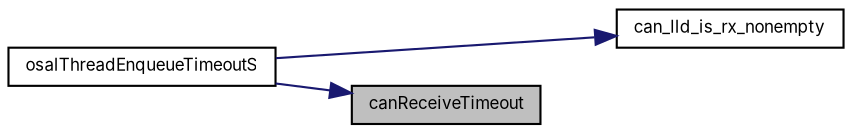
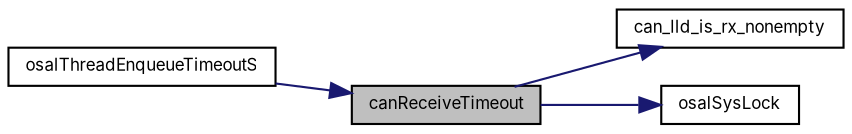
edge "osalThreadEnqueueTimeoutS" -> "can_lld_is_rx_nonempty": now "canReceiveTimeout" -> "can_lld_is_rx_nonempty"
node "osalSysLock": added
